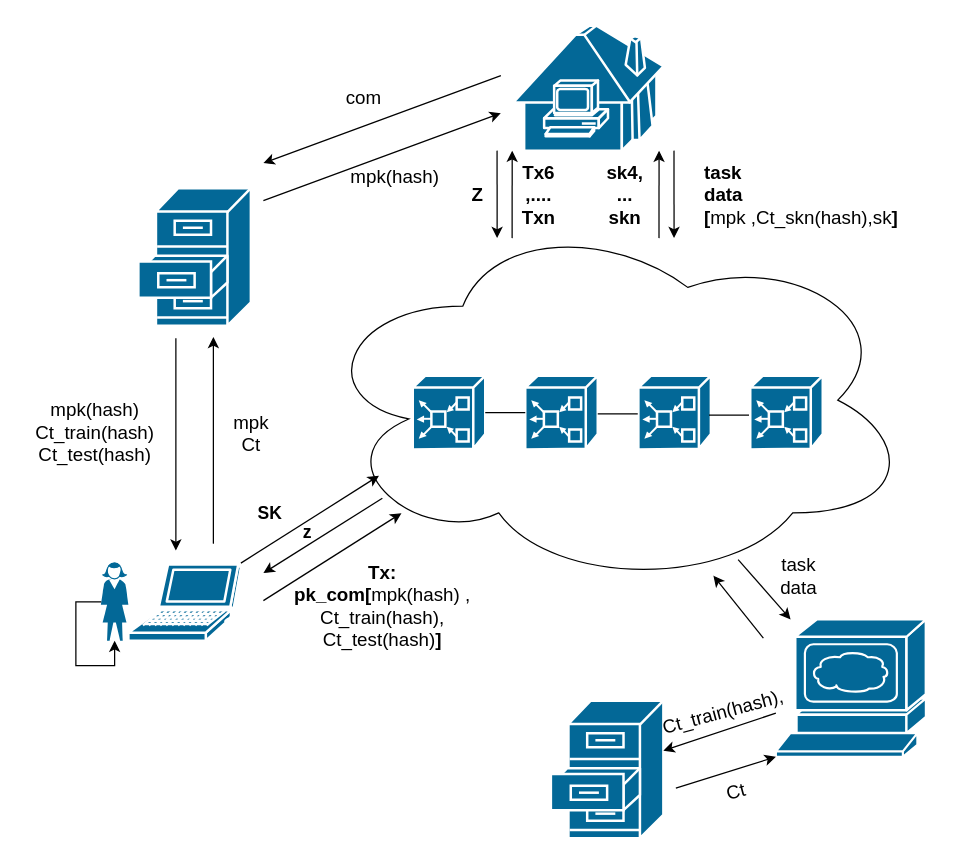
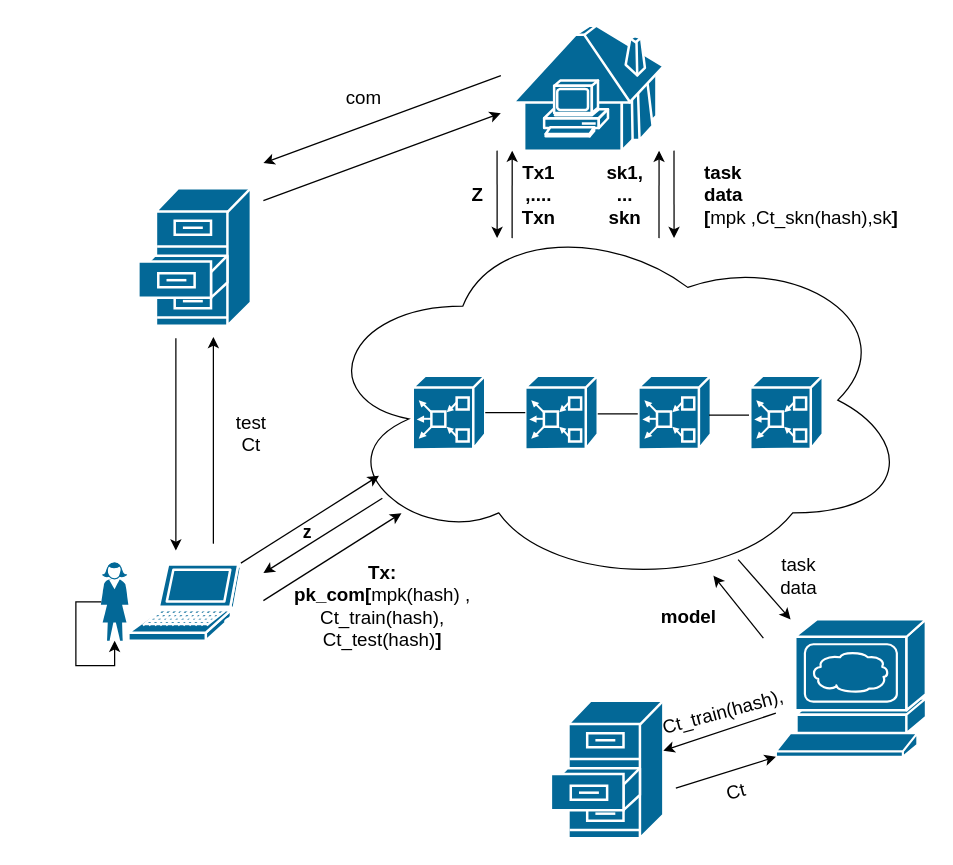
node "mpk(hash)": removed
node "Tx6 ,.... Txn": label "Tx6 ,.... Txn" -> "Tx1 ,.... Txn"
node "sk4, ... skn": label "sk4, ... skn" -> "sk1, ... skn"
node "mpk(hash) Ct_train(hash) Ct_test(hash)": removed
node "mpk Ct": label "mpk Ct" -> "test Ct"
node "SK": removed
node "model": added
